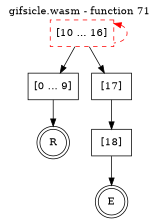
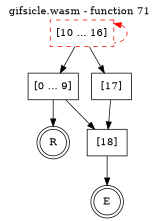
edge "[0 ... 9]" -> "[18]": added
